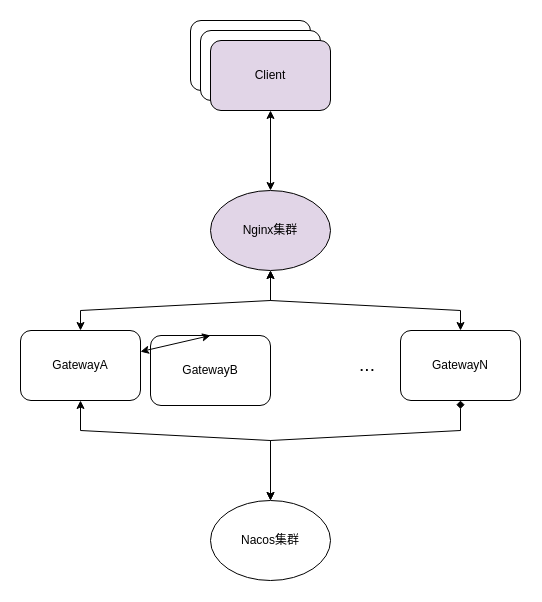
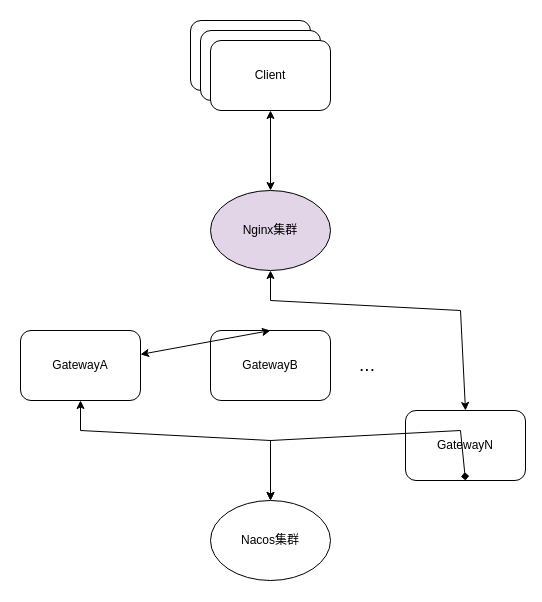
node "Client": fillcolor #e1d5e7 -> #ffffff
edge "Nginx集群" -- "GatewayA": removed
node "GatewayN": moved (461, 366) -> (466, 446)
node "GatewayB": moved (211, 371) -> (271, 366)
